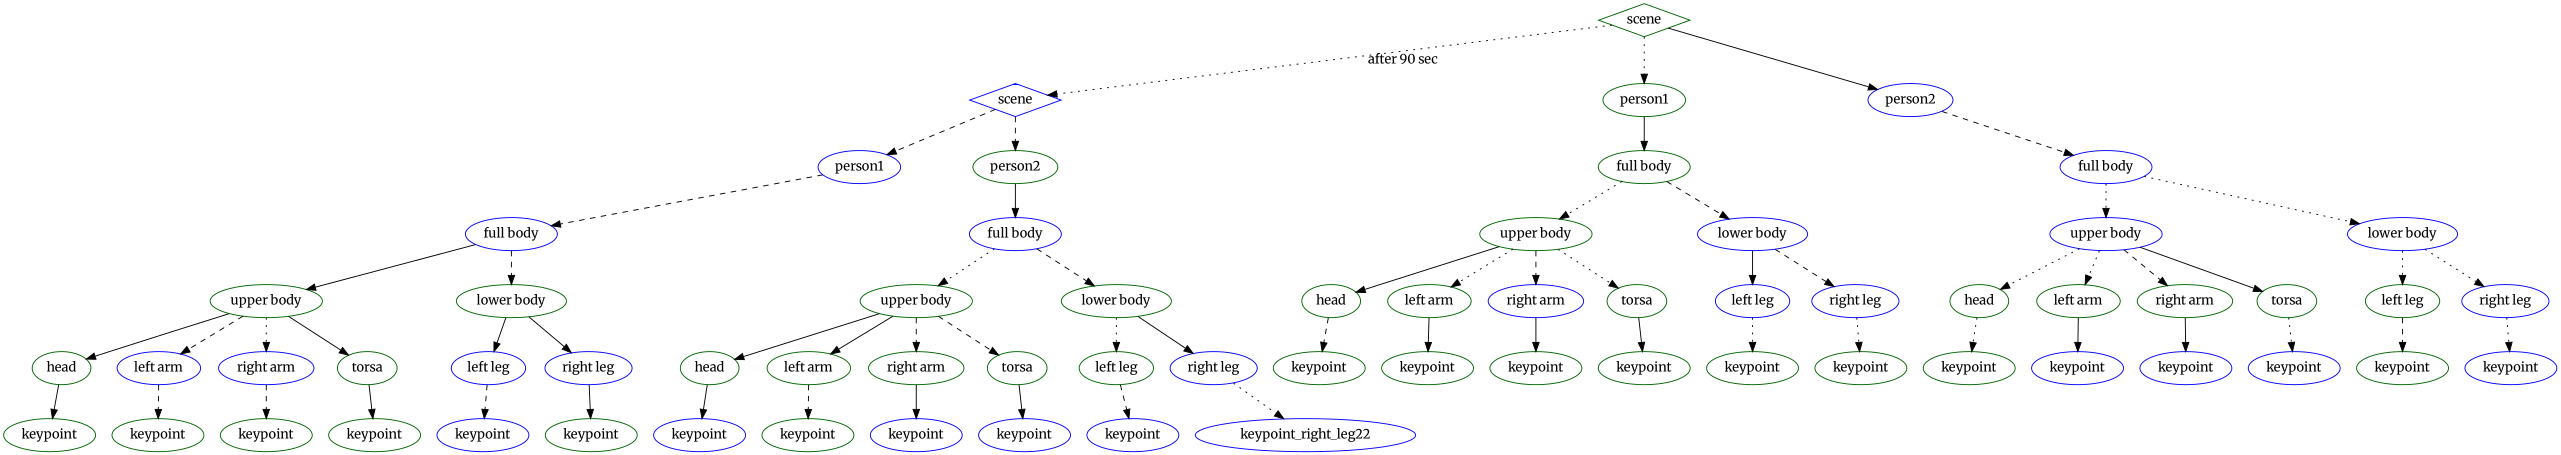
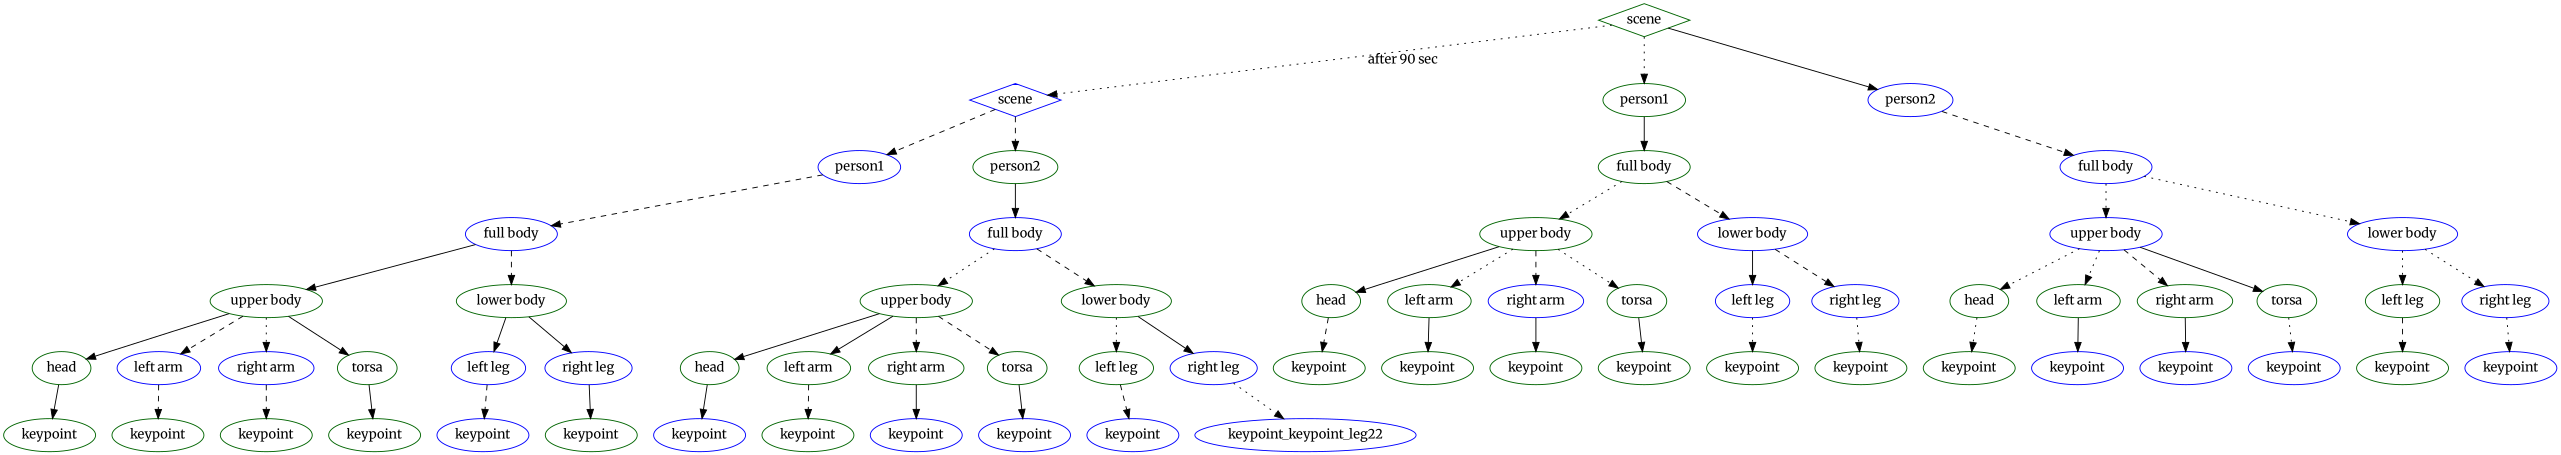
node "keypoint_right_leg22": label "keypoint_right_leg22" -> "keypoint_keypoint_leg22"
